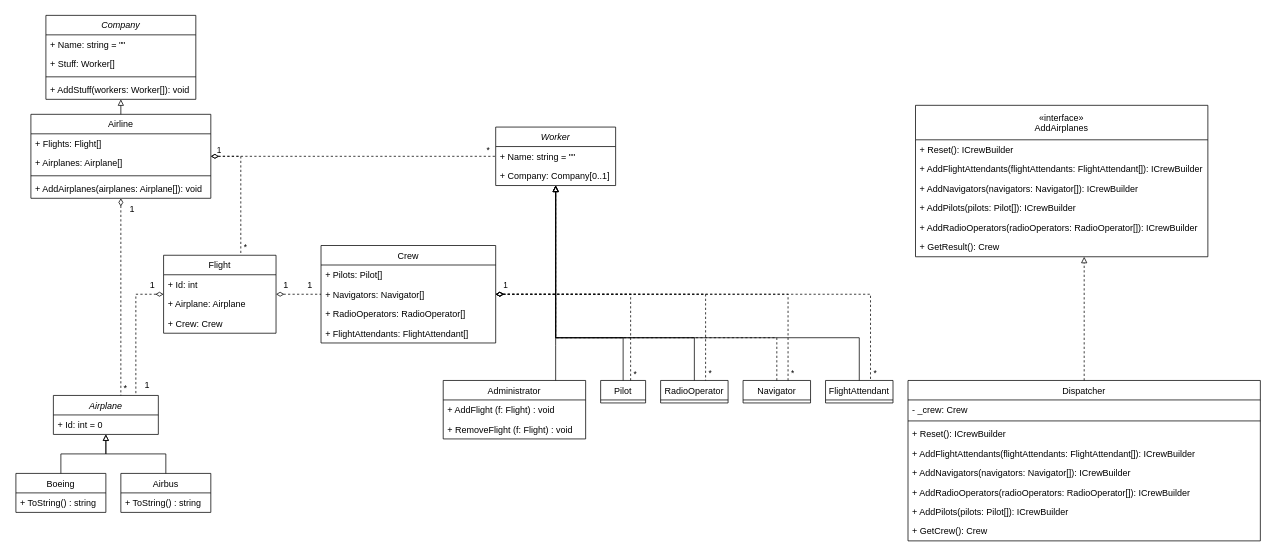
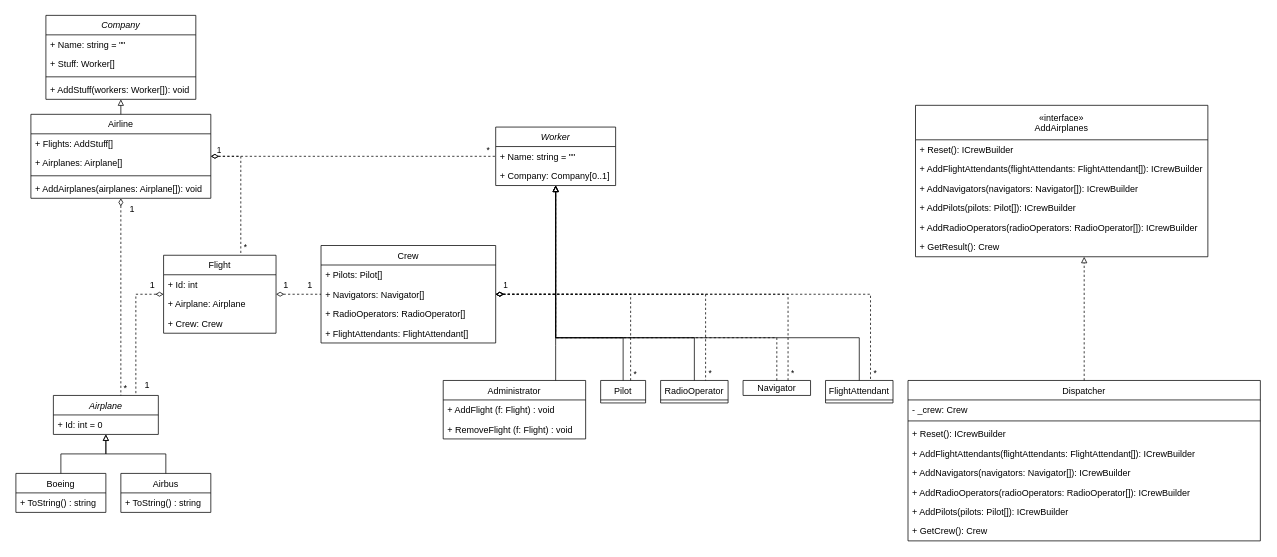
node "+ Flights: Flight[]": label "+ Flights: Flight[]" -> "+ Flights: AddStuff[]"
node "Navigator": size 68x23 -> 68x15
